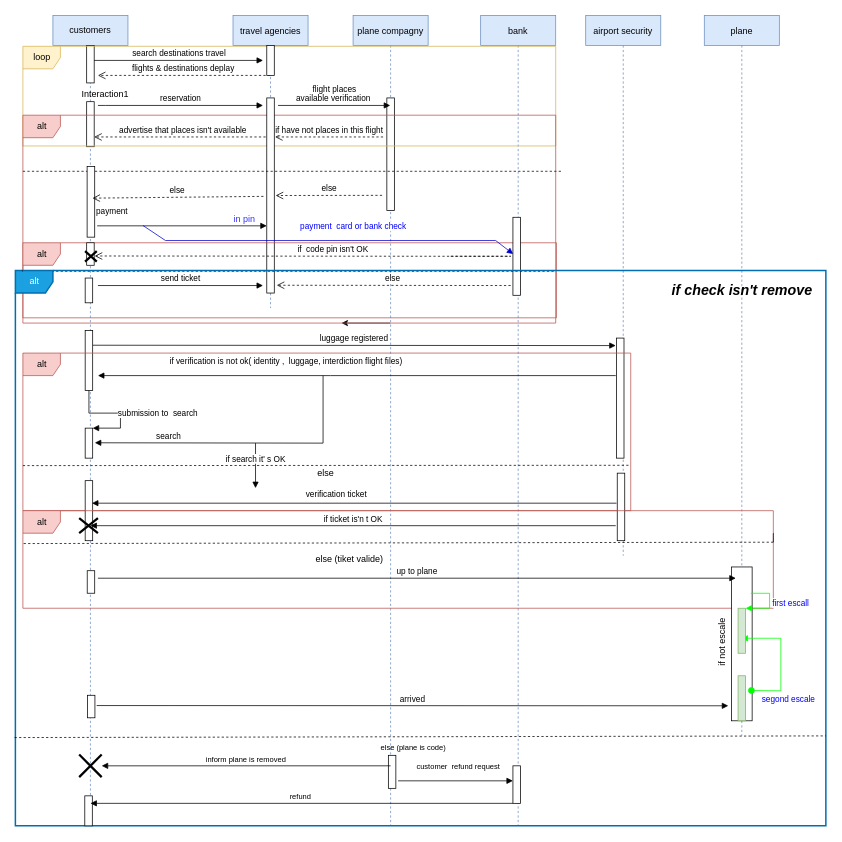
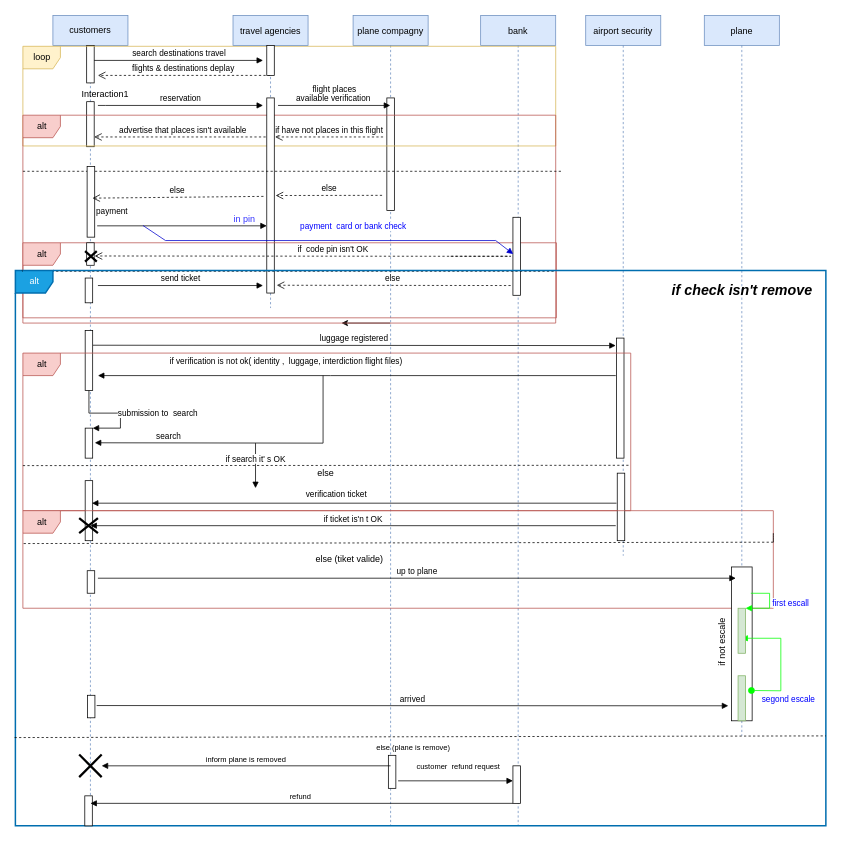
node "else (plane is code)": label "else (plane is code)" -> "else (plane is remove)"
